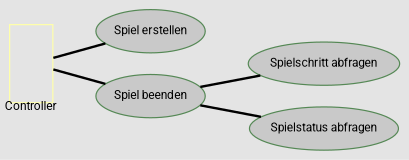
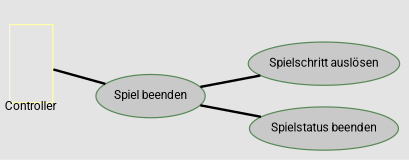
node "Spiel erstellen": removed
node "Spielschritt abfragen": label "Spielschritt abfragen" -> "Spielschritt auslösen"
node "Spielstatus abfragen": label "Spielstatus abfragen" -> "Spielstatus beenden"
